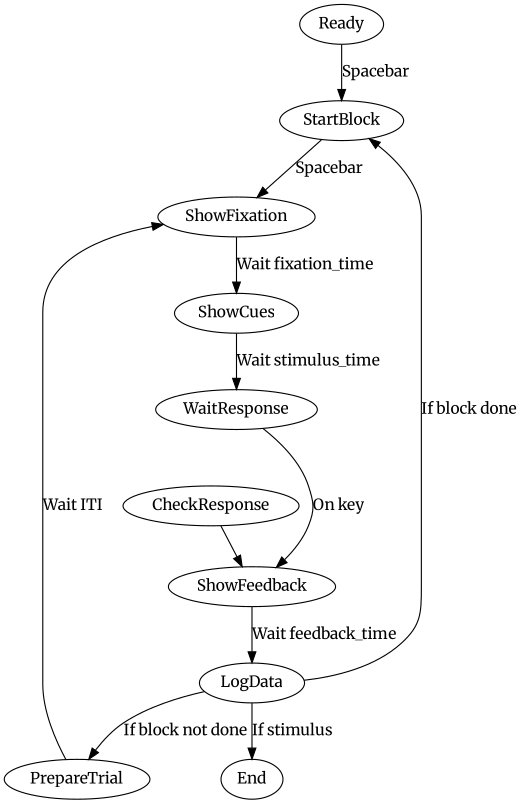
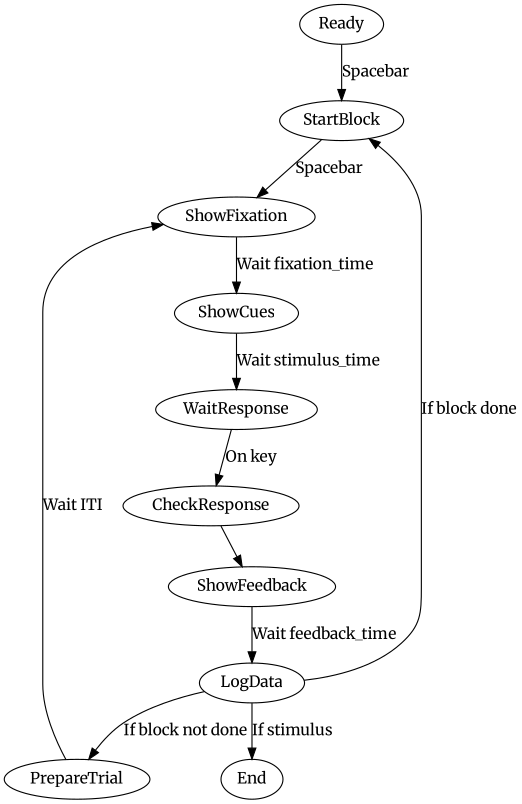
edge "WaitResponse" -> "ShowFeedback": now "WaitResponse" -> "CheckResponse"
